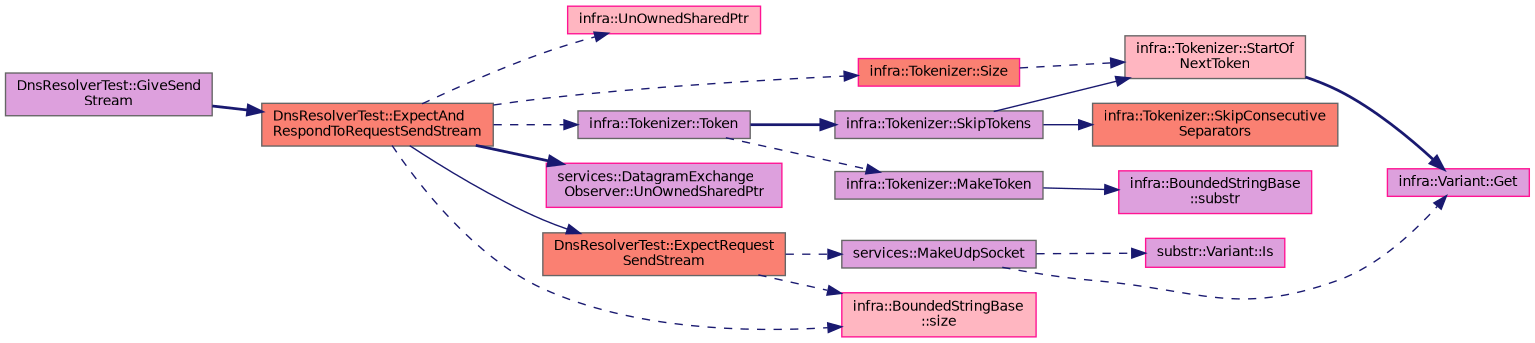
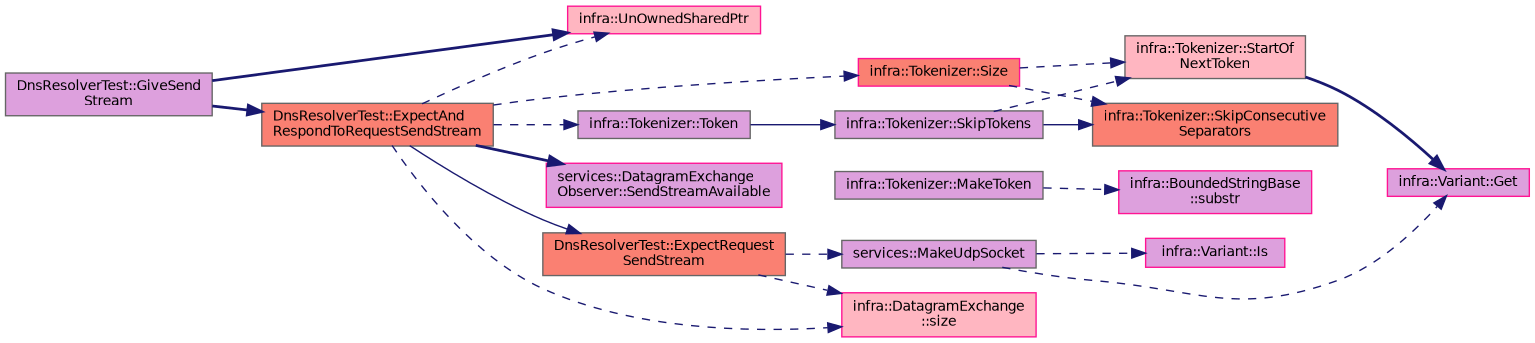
edge "DnsResolverTest::GiveSend Stream" -> "infra::UnOwnedSharedPtr": added
edge "infra::Tokenizer::Size" -> "infra::Tokenizer::SkipConsecutive Separators": added
edge "infra::Tokenizer::SkipTokens" -> "infra::Tokenizer::StartOf NextToken": style solid -> dashed
edge "infra::Tokenizer::Token" -> "infra::Tokenizer::SkipTokens": style bold -> solid
edge "infra::Tokenizer::Token" -> "infra::Tokenizer::MakeToken": removed
node "services::DatagramExchange Observer::UnOwnedSharedPtr": label "services::DatagramExchange Observer::UnOwnedSharedPtr" -> "services::DatagramExchange Observer::SendStreamAvailable"
edge "infra::Tokenizer::MakeToken" -> "infra::BoundedStringBase ::substr": style solid -> dashed
node "substr::Variant::Is": label "substr::Variant::Is" -> "infra::Variant::Is"
node "infra::BoundedStringBase ::size": label "infra::BoundedStringBase ::size" -> "infra::DatagramExchange ::size"
